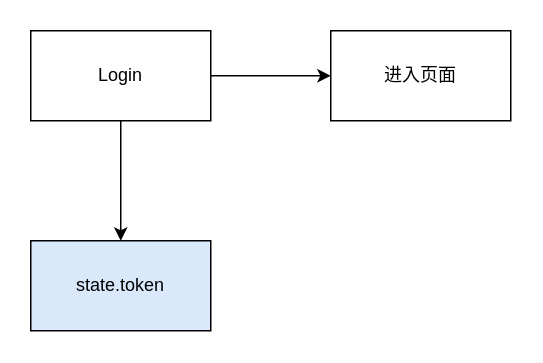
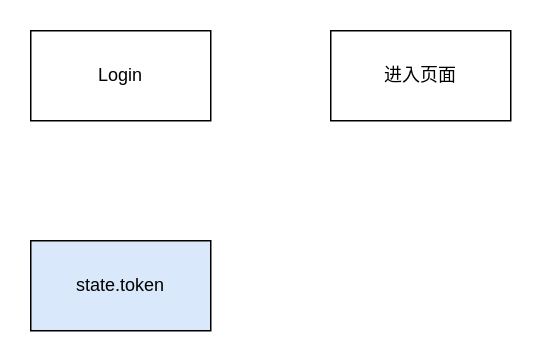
edge "Login" -> "进入页面": removed
edge "Login" -> "state.token": removed
